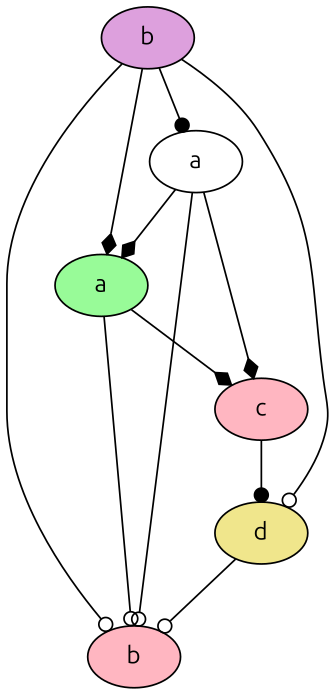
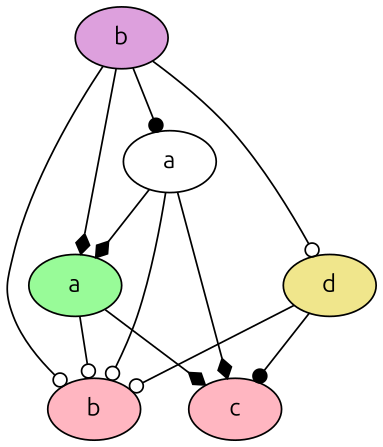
edge "c" -> "d": reversed
